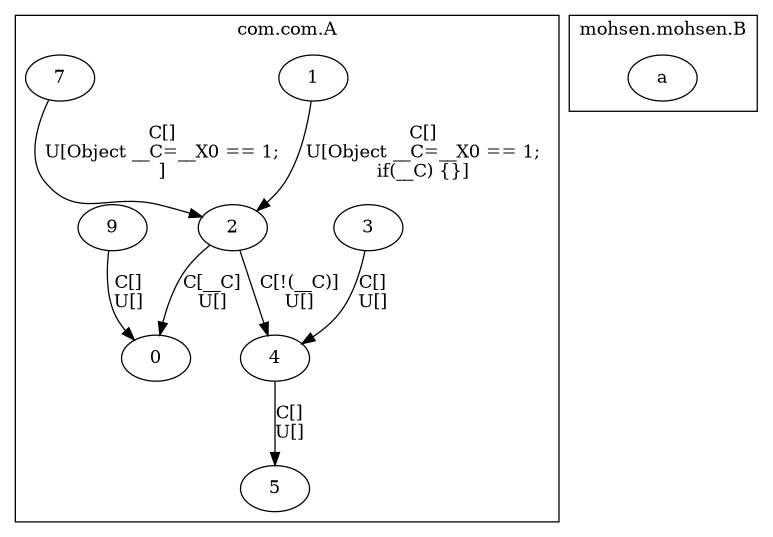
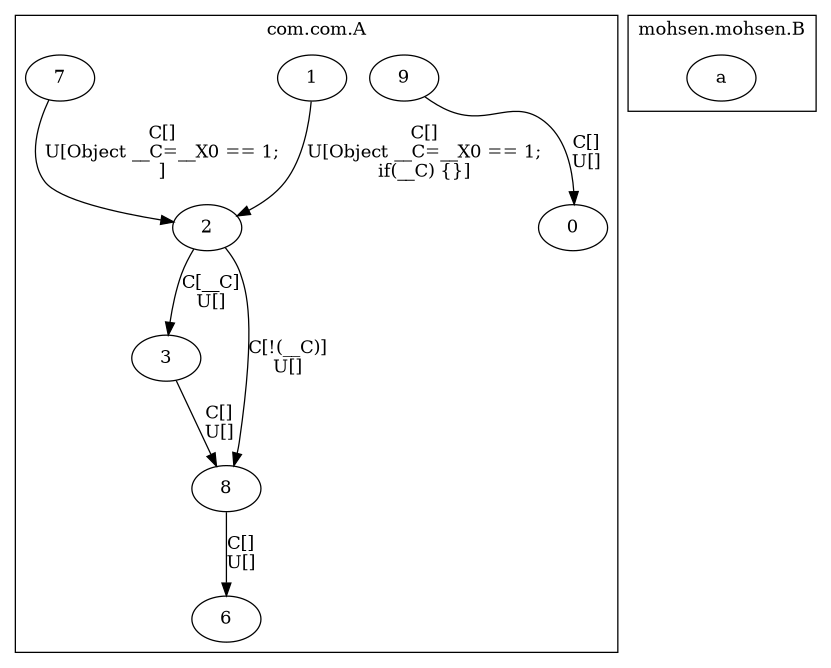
edge "2" -> "0": now "2" -> "3"
node "4": label "4" -> "8"
node "5": label "5" -> "6"
